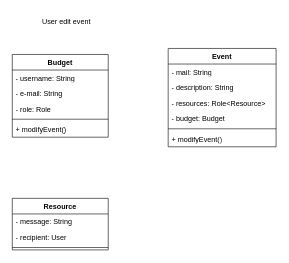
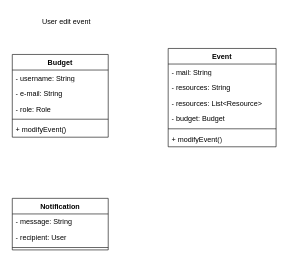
node "- description: String": label "- description: String" -> "- resources: String"
node "- resources: Role<Resource>": label "- resources: Role<Resource>" -> "- resources: List<Resource>"
node "Resource": label "Resource" -> "Notification"
